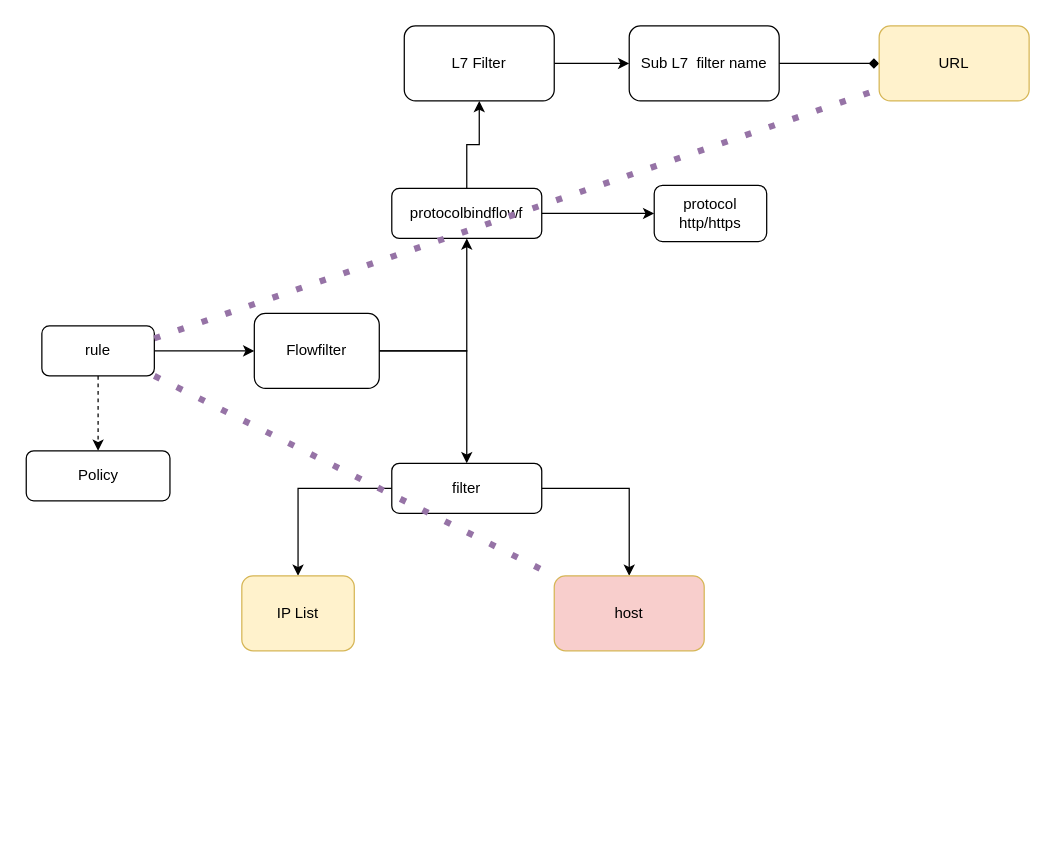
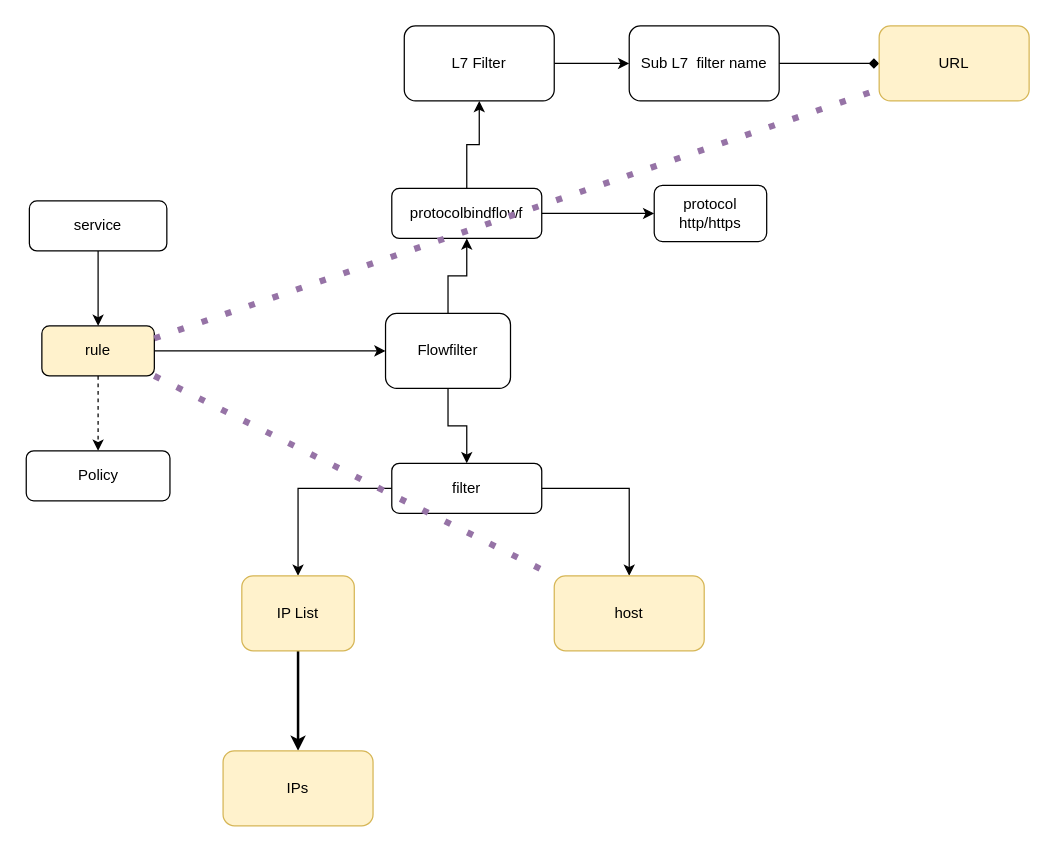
node "service": added
edge "service" -> "rule": added
node "rule": fillcolor #ffffff -> #fff2cc
node "Flowfilter": moved (317, 351) -> (448, 351)
node "host": fillcolor #f8cecc -> #fff2cc
edge "IP List" -> "IPs": added
node "IPs": added
